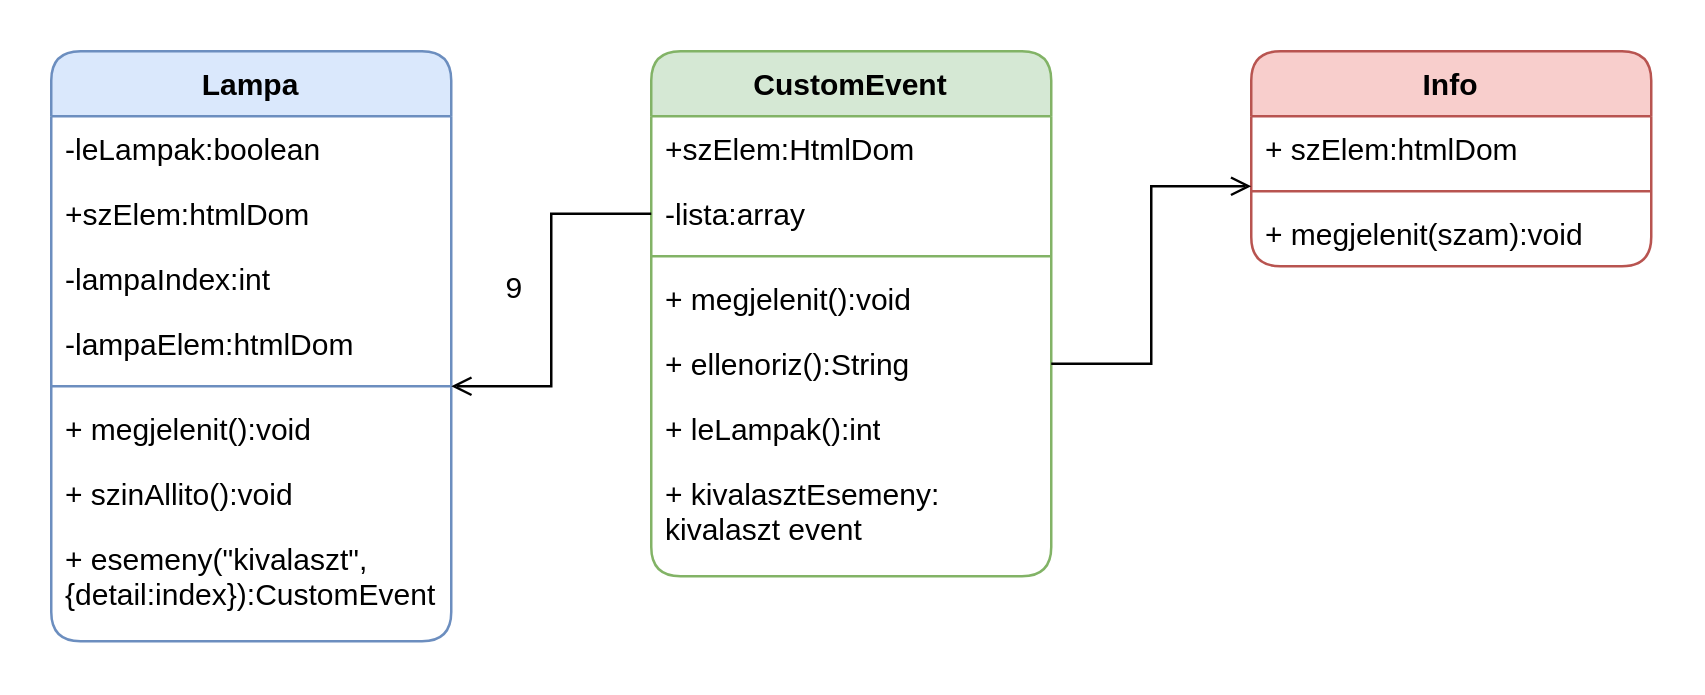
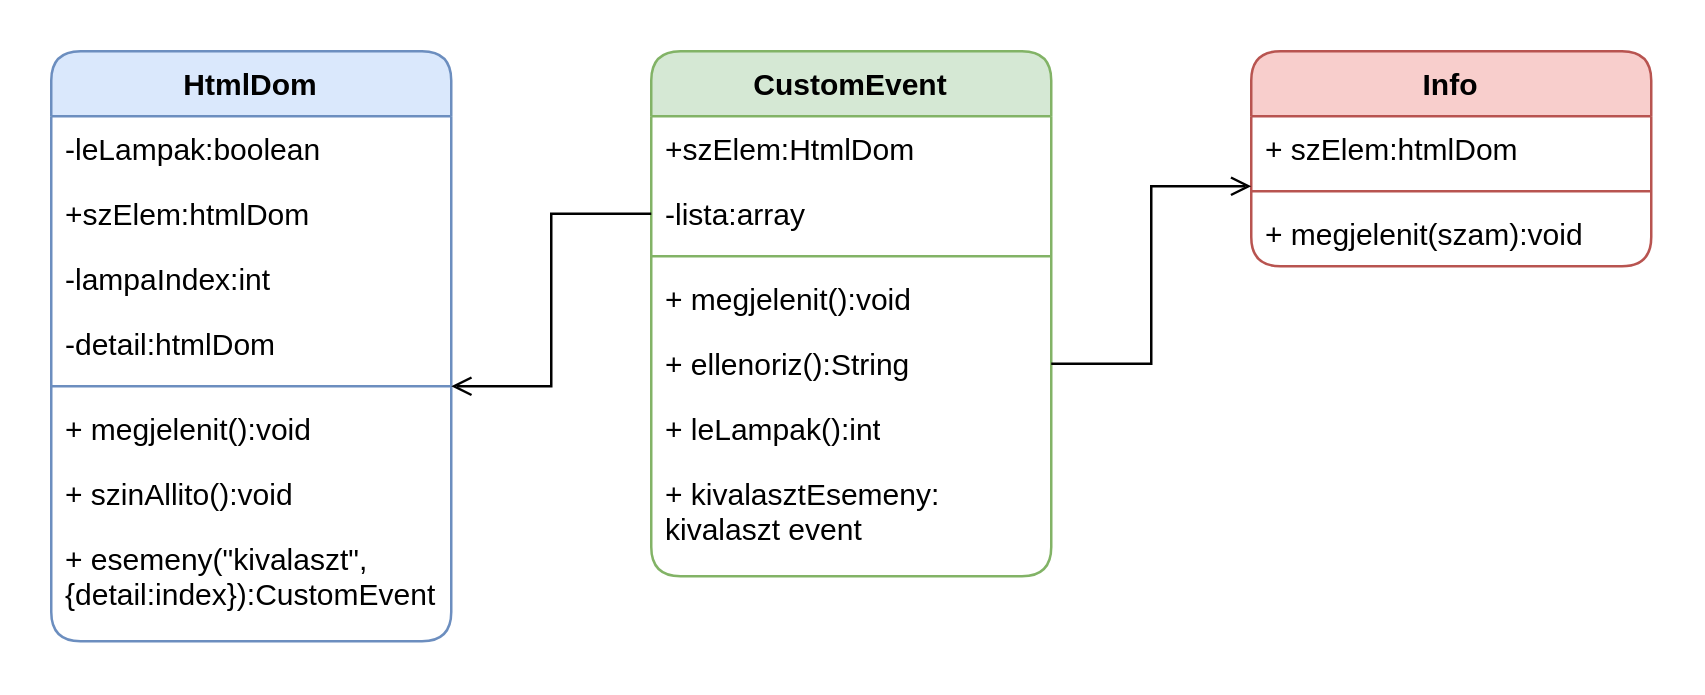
node "Lampa": label "Lampa" -> "HtmlDom"
node "9": removed
node "-lampaElem:htmlDom": label "-lampaElem:htmlDom" -> "-detail:htmlDom"
